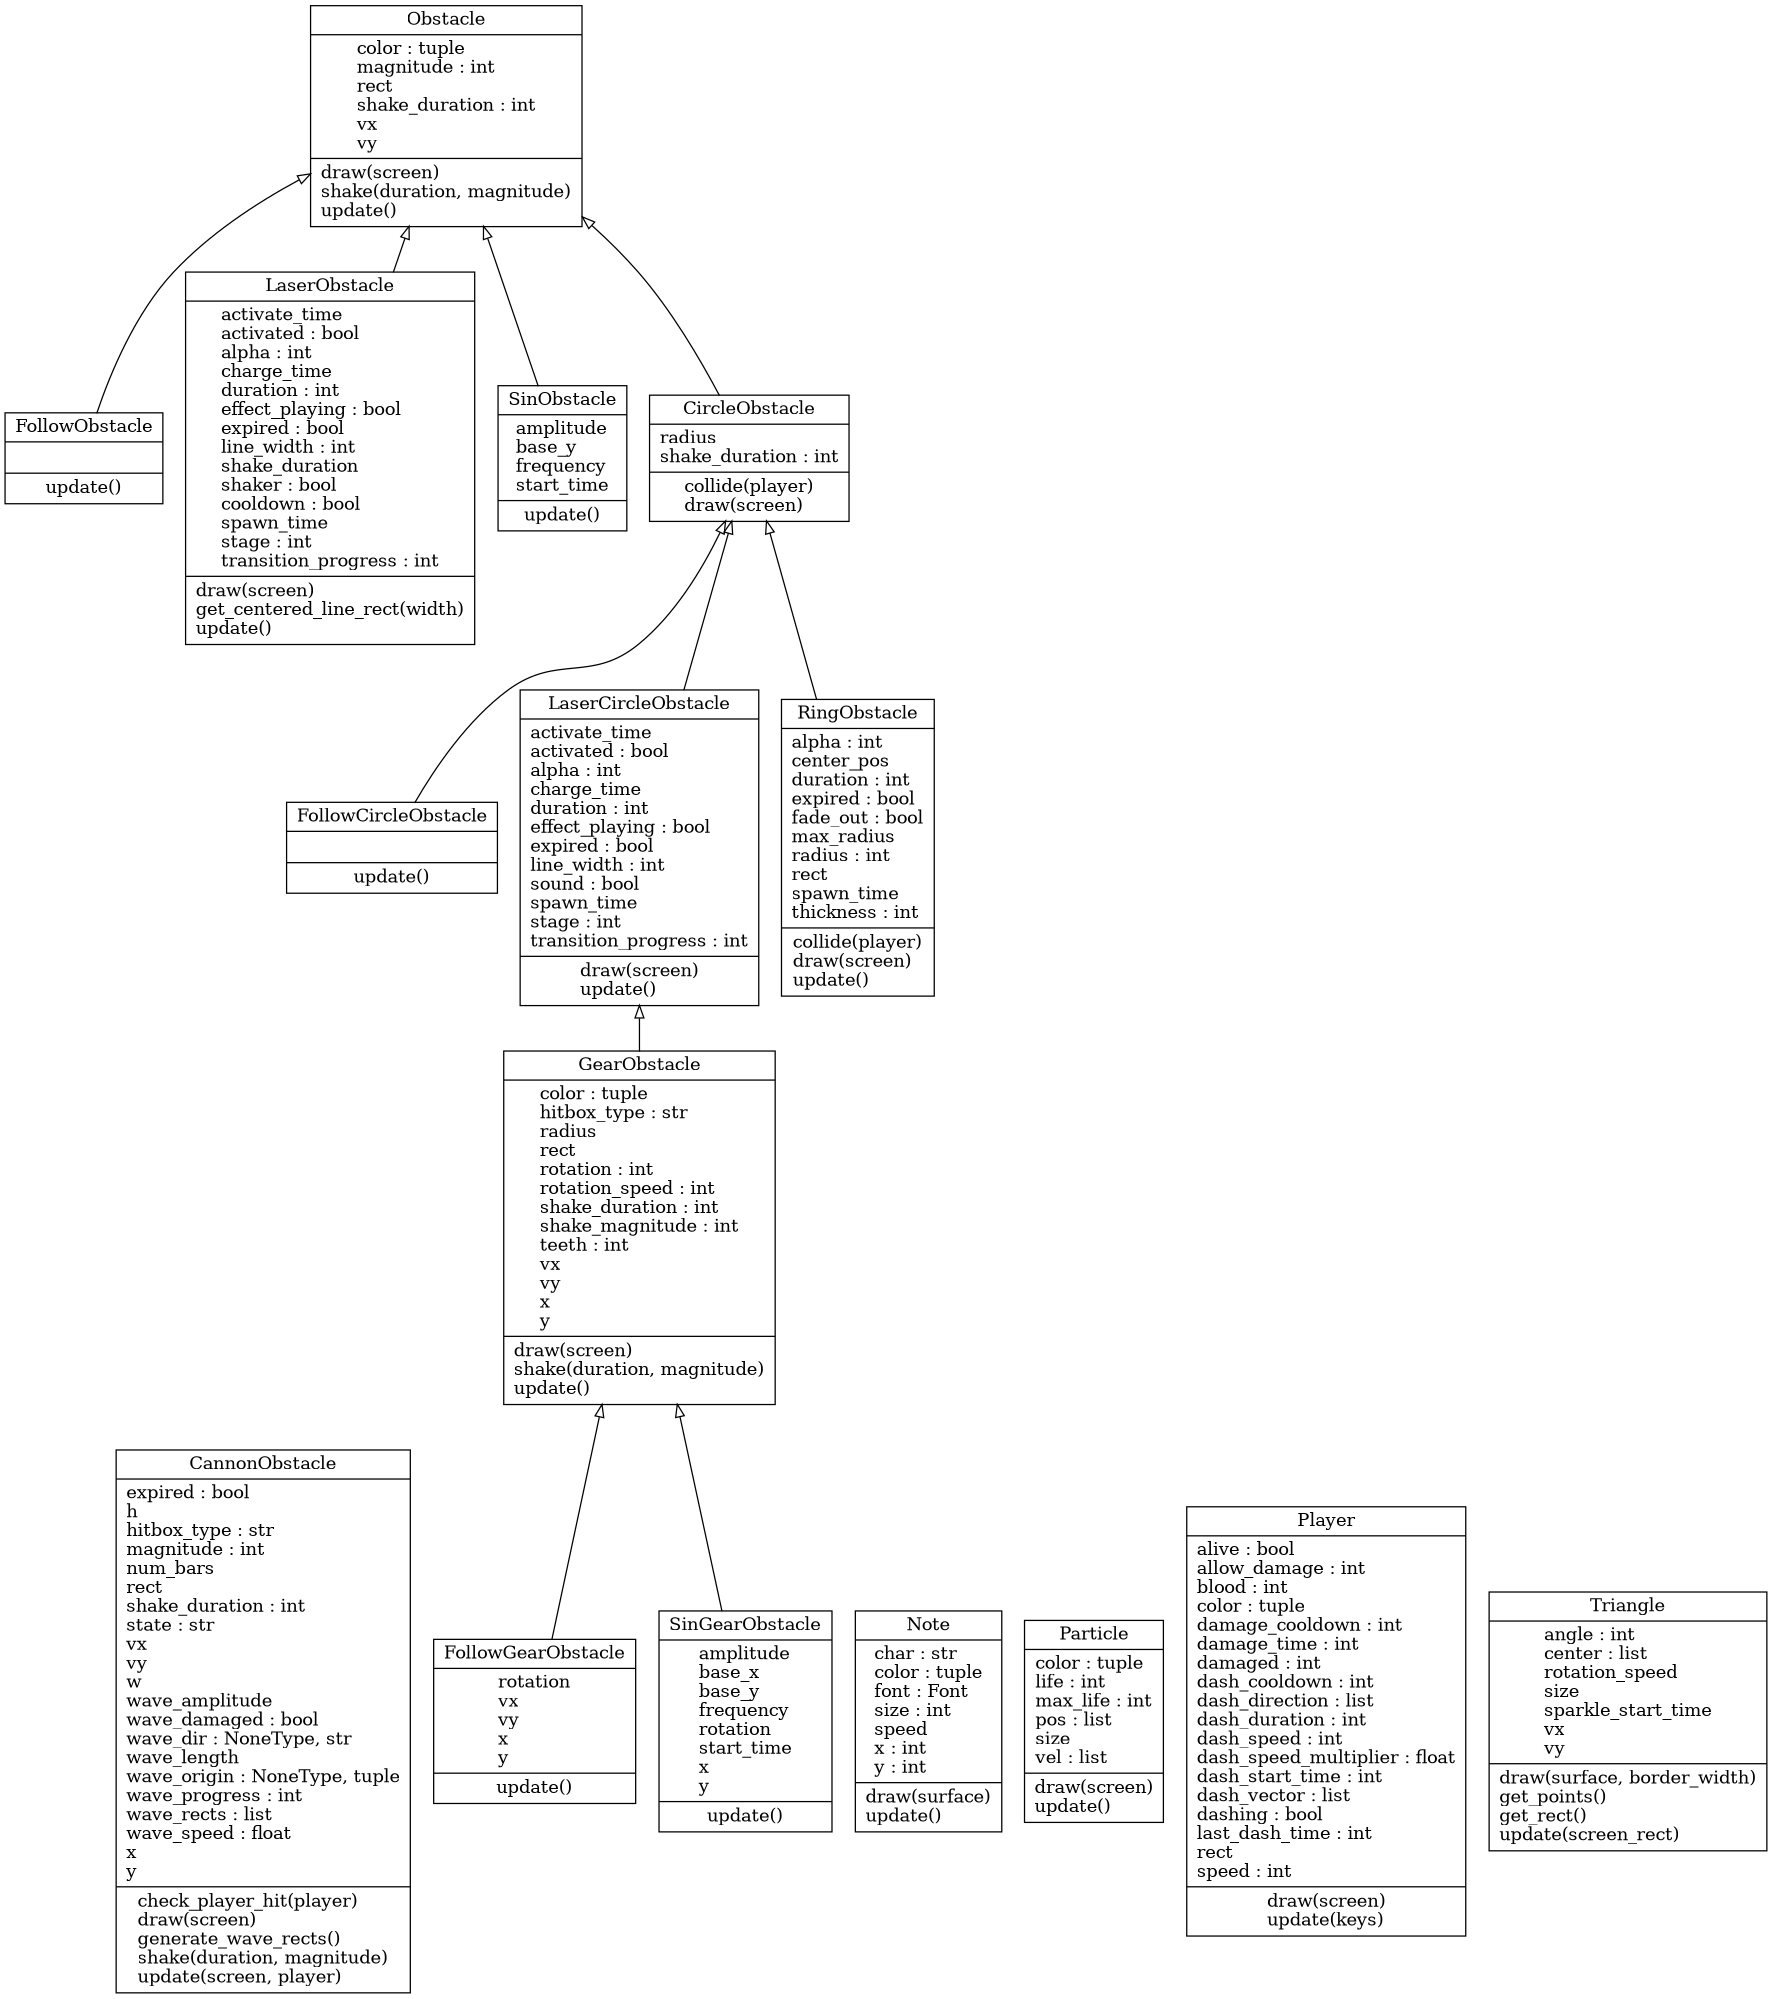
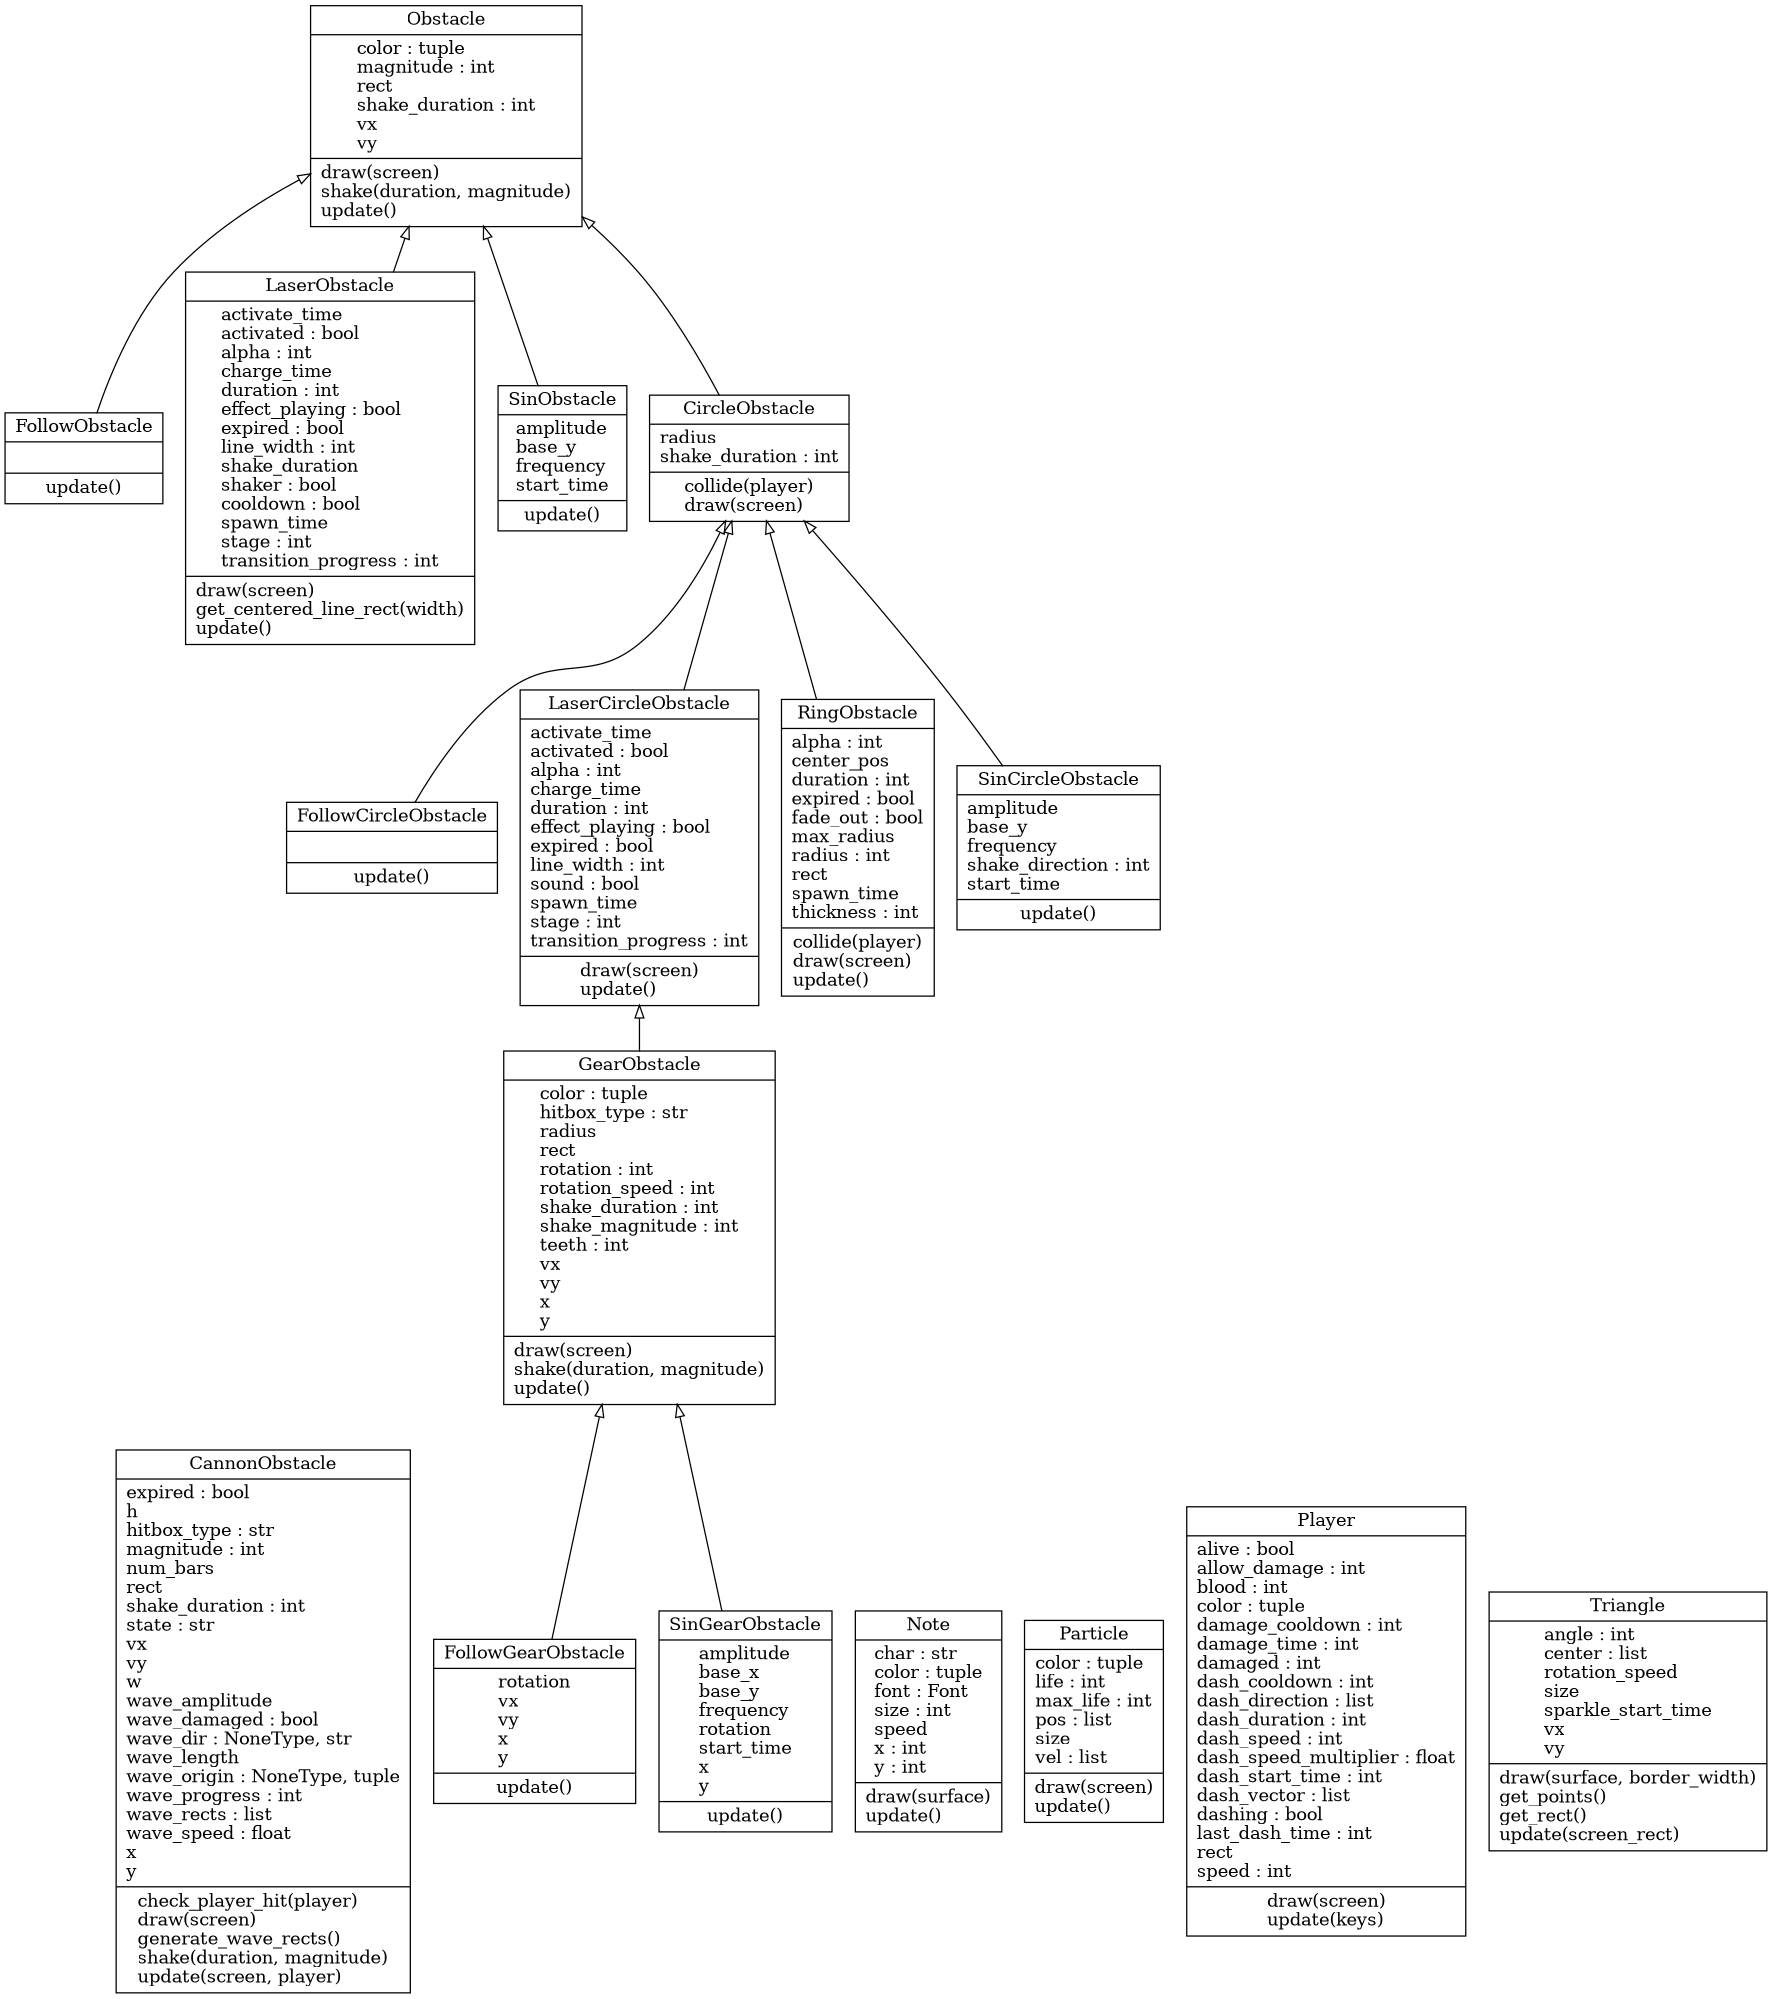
node "SinCircleObstacle": added
